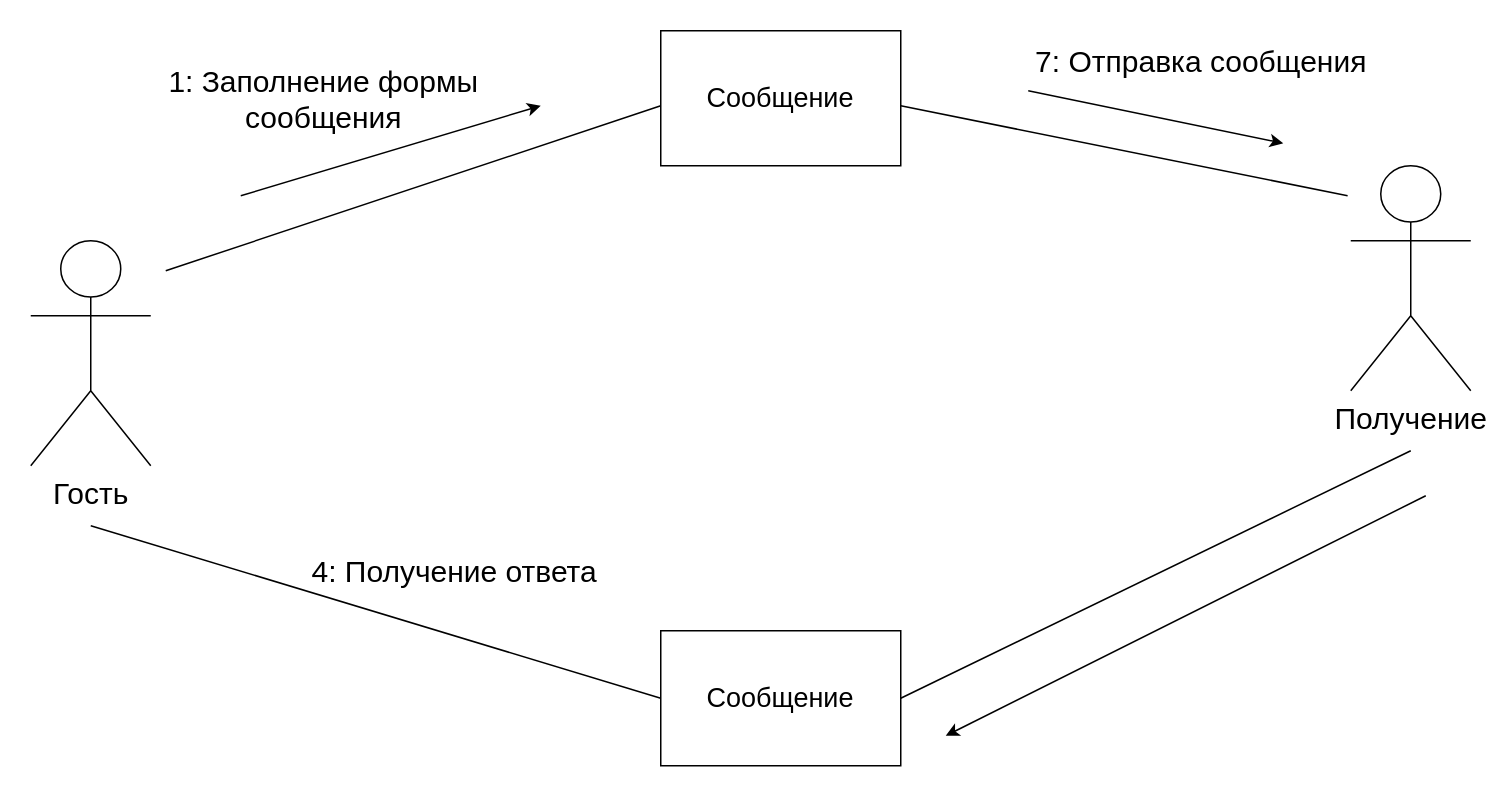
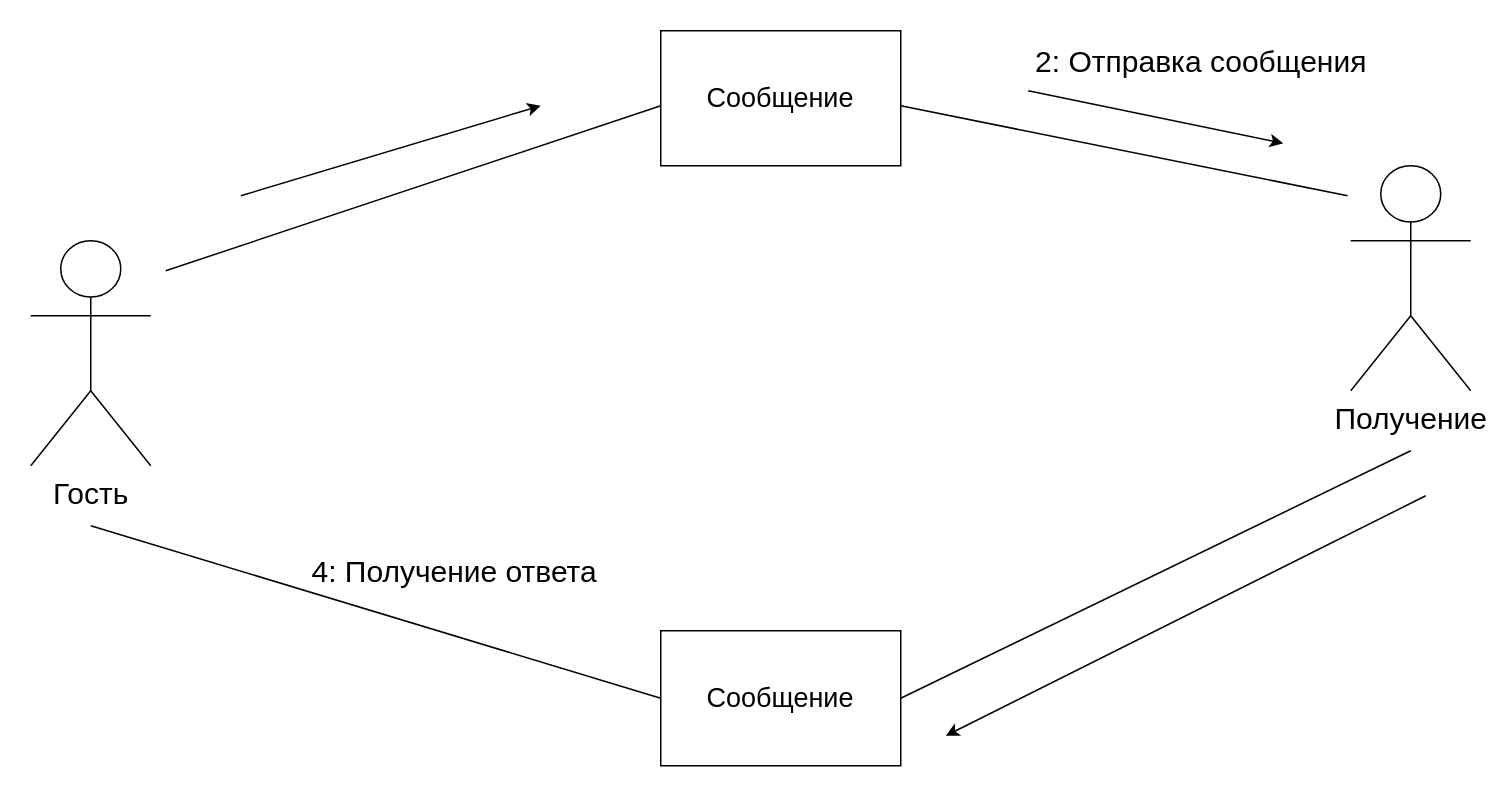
node "7: Отправка сообщения": label "7: Отправка сообщения" -> "2: Отправка сообщения"
node "1: Заполнение формы сообщения": removed
